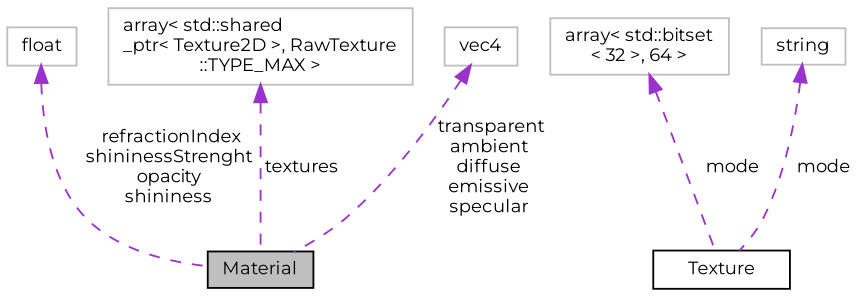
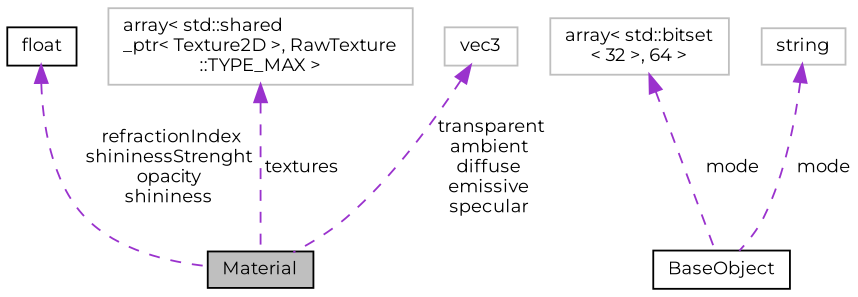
node "float": color grey75 -> black
node "vec4": label "vec4" -> "vec3"
node "Texture": label "Texture" -> "BaseObject"
